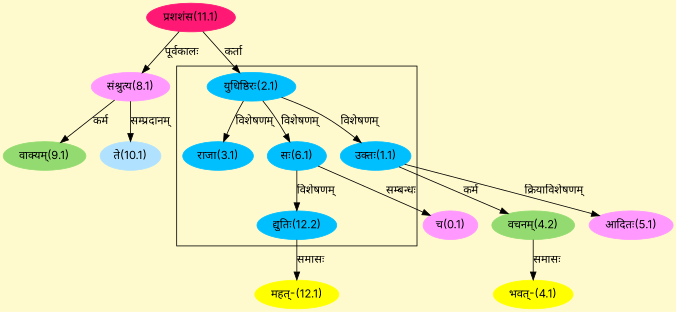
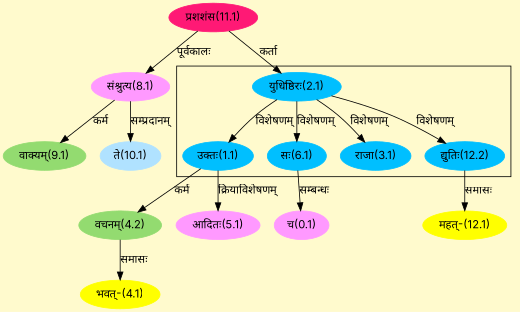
edge "सः(6.1)" -> "द्युतिः(12.2)": now "युधिष्ठिरः(2.1)" -> "द्युतिः(12.2)"
